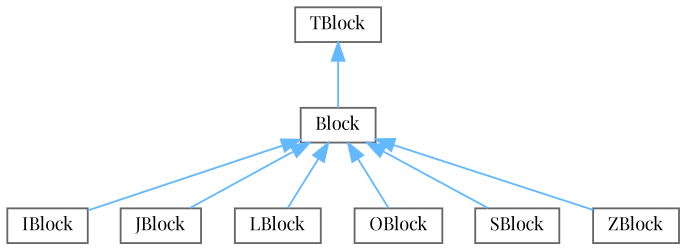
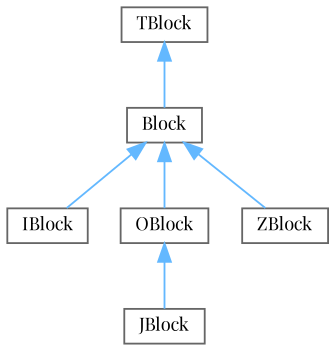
edge "JBlock" -> "Block": now "JBlock" -> "OBlock"
node "LBlock": removed
node "SBlock": removed
